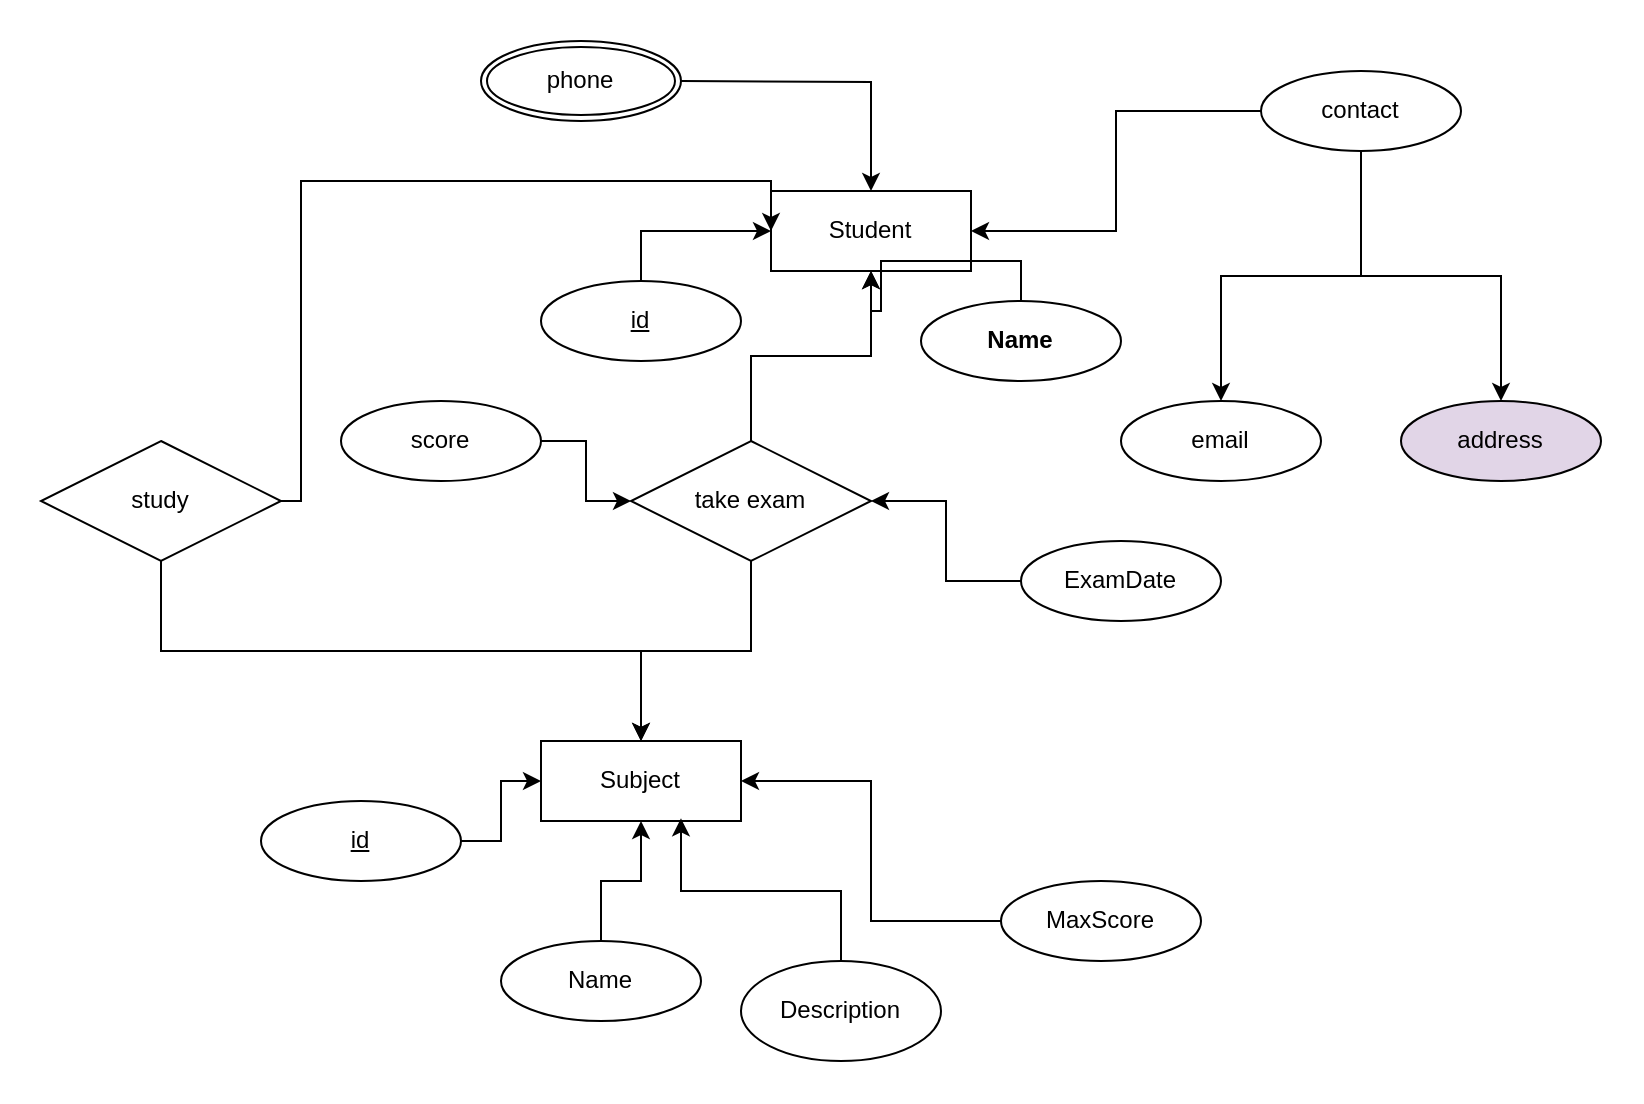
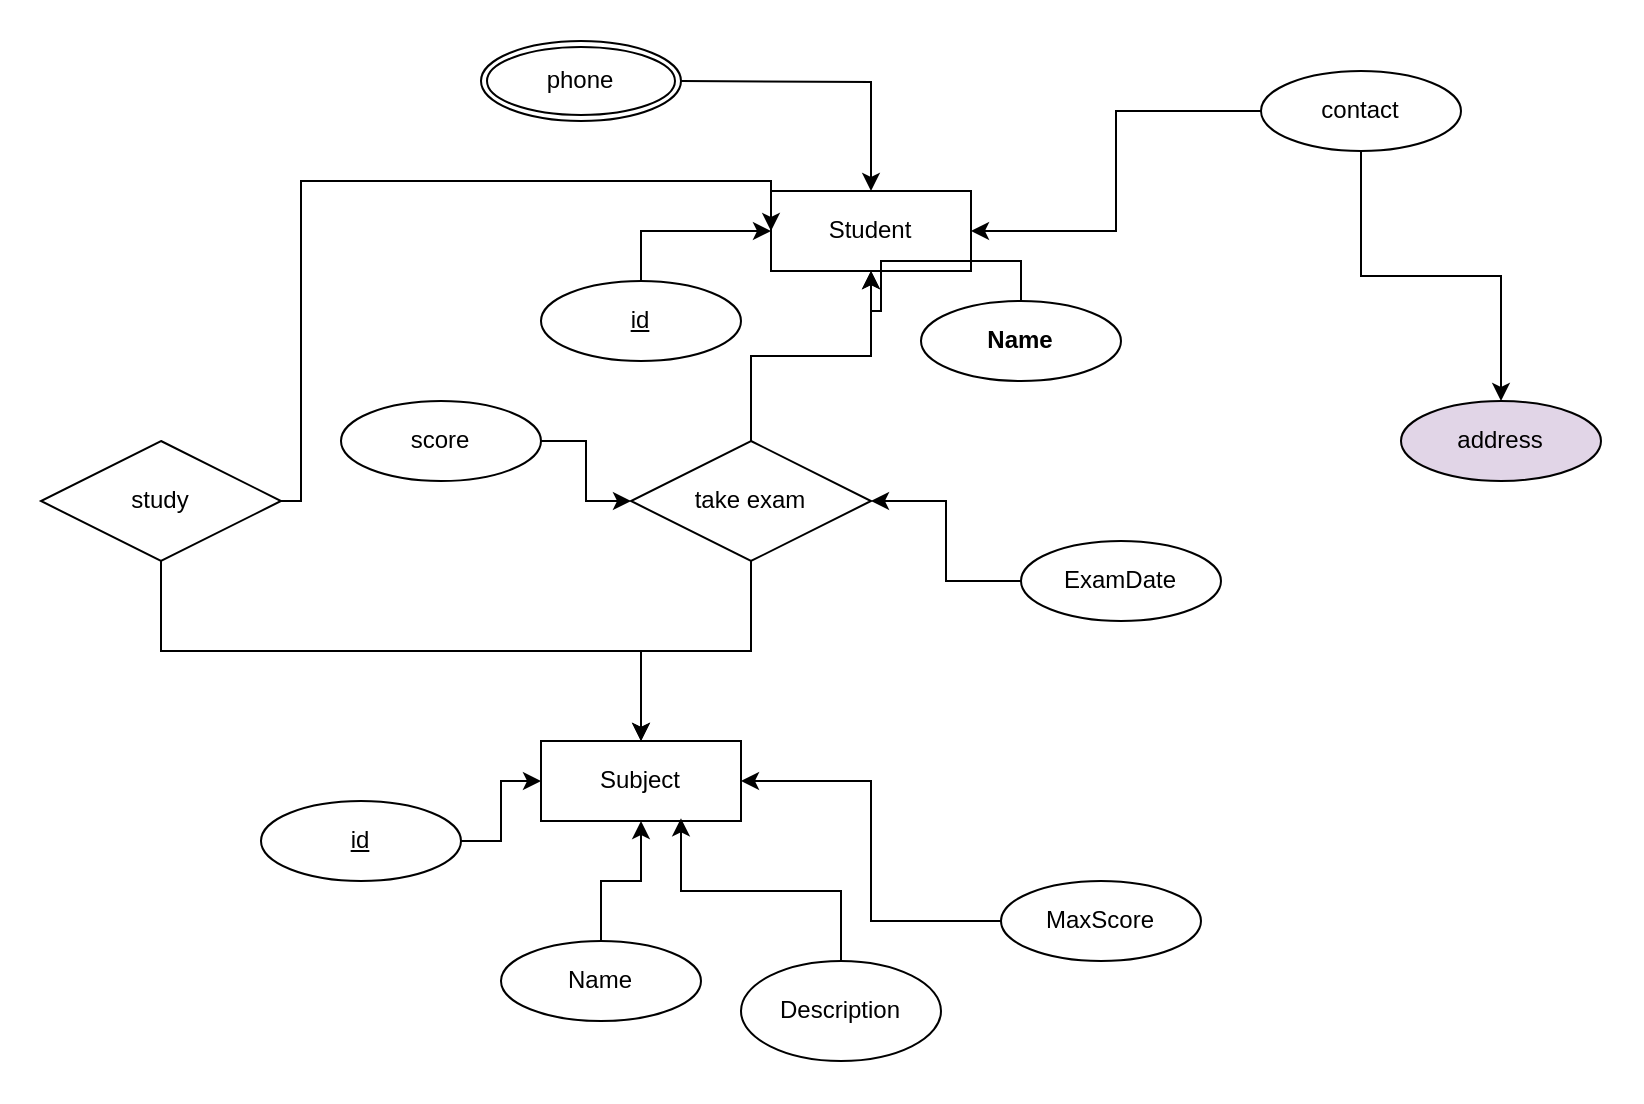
edge "contact" -> "email": removed
node "email": removed
